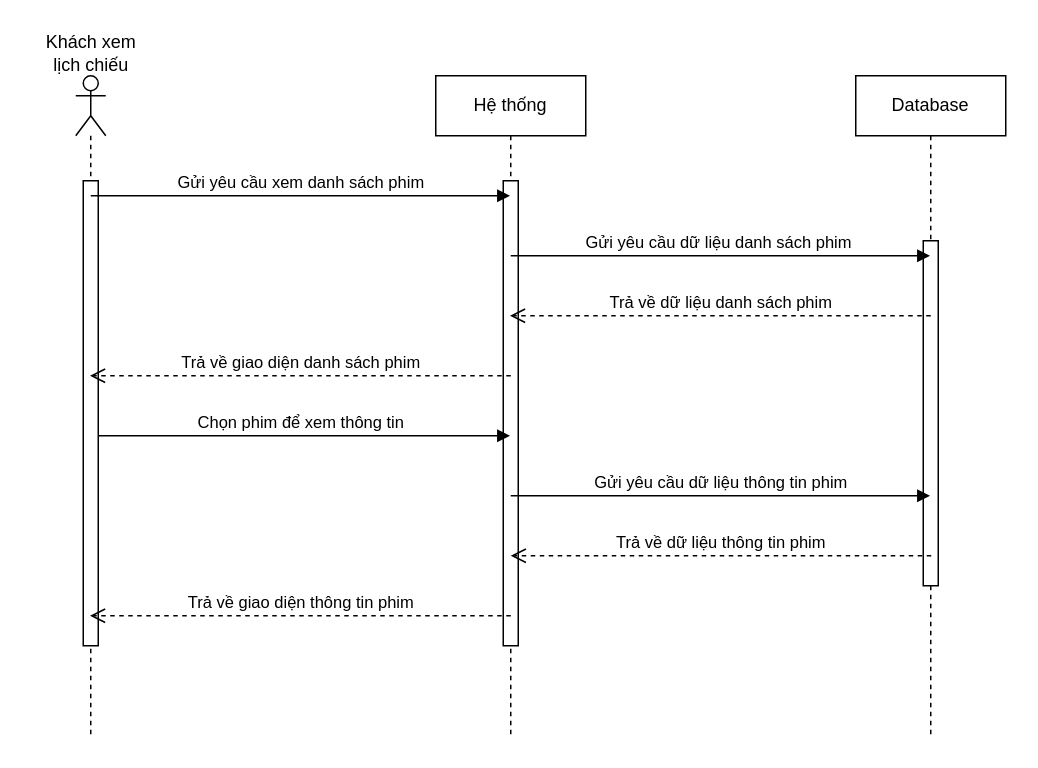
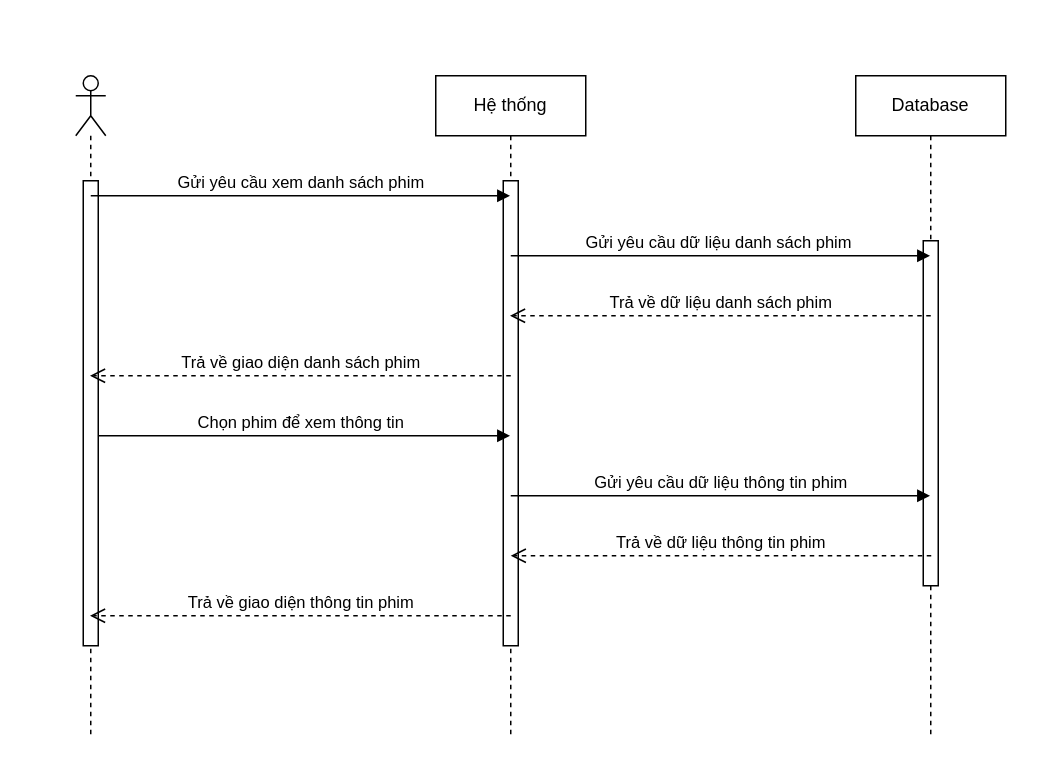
node "Khách xem lịch chiếu": removed
